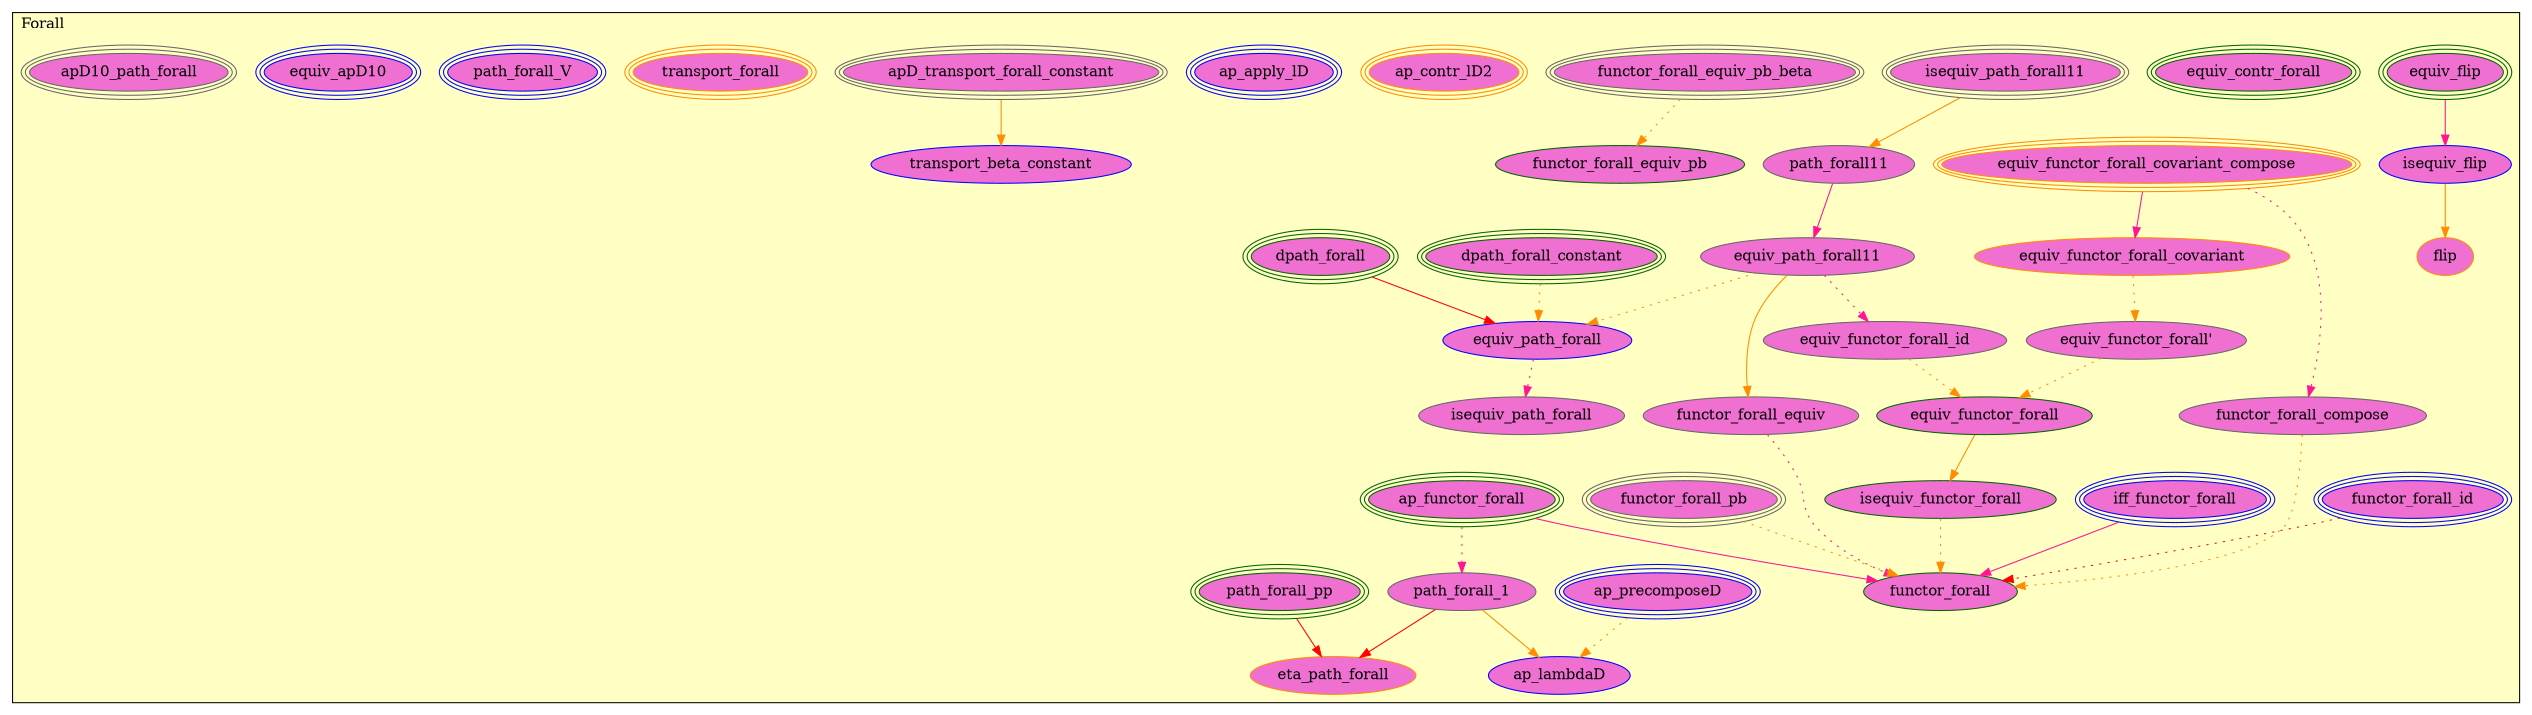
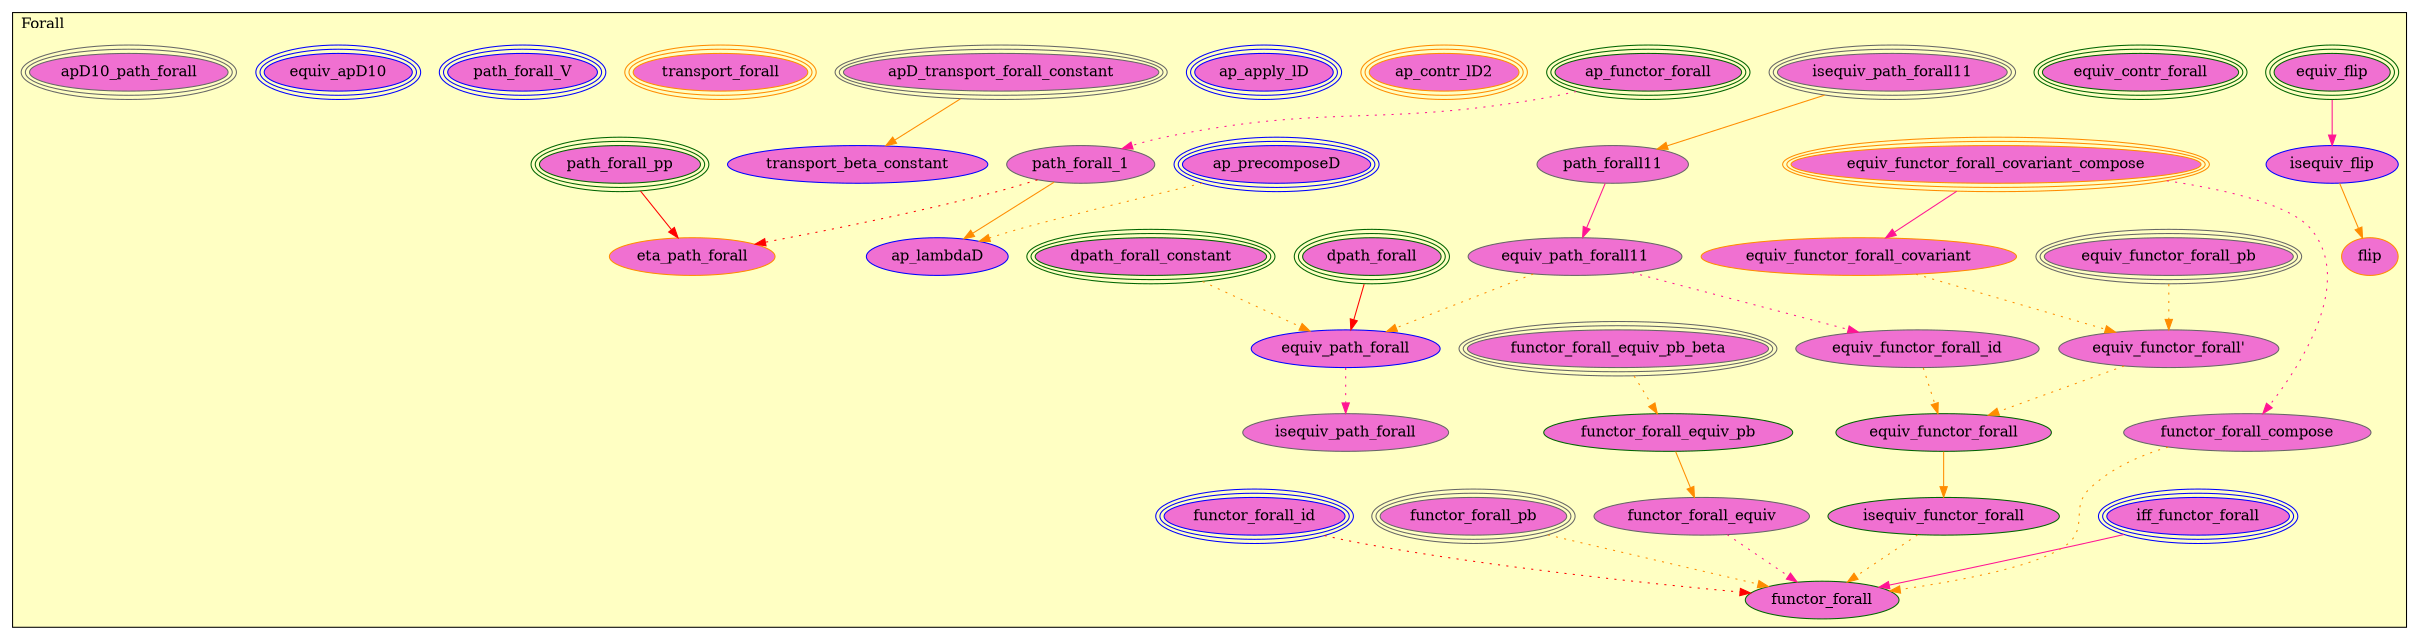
node "equiv_functor_forall_pb": added
edge "equiv_path_forall11" -> "functor_forall_equiv": now "functor_forall_equiv_pb" -> "functor_forall_equiv"
edge "ap_functor_forall" -> "functor_forall": removed
edge "path_forall_1" -> "eta_path_forall": style solid -> dotted
